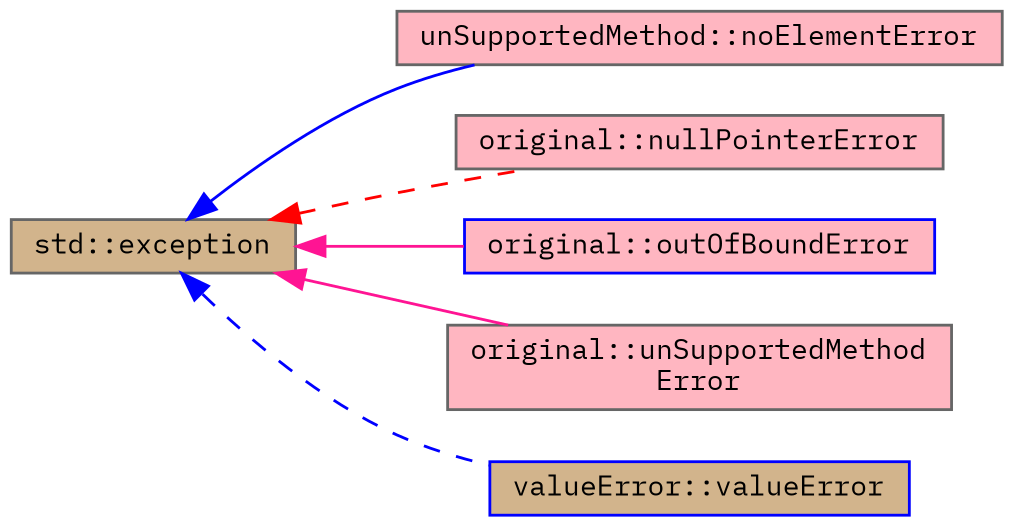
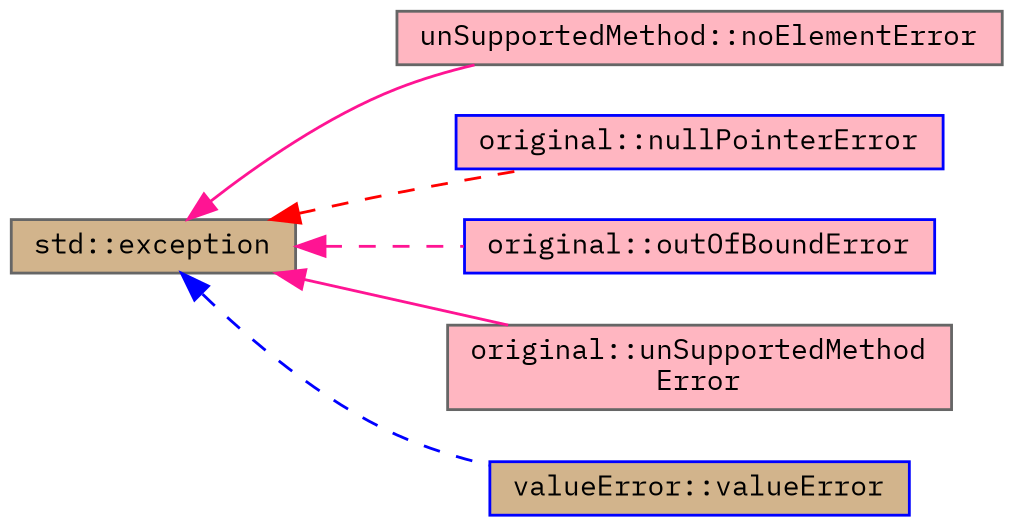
edge "unSupportedMethod::noElementError" -> "std::exception": color blue -> deeppink
node "original::nullPointerError": color gray40 -> blue
edge "original::outOfBoundError" -> "std::exception": style solid -> dashed
